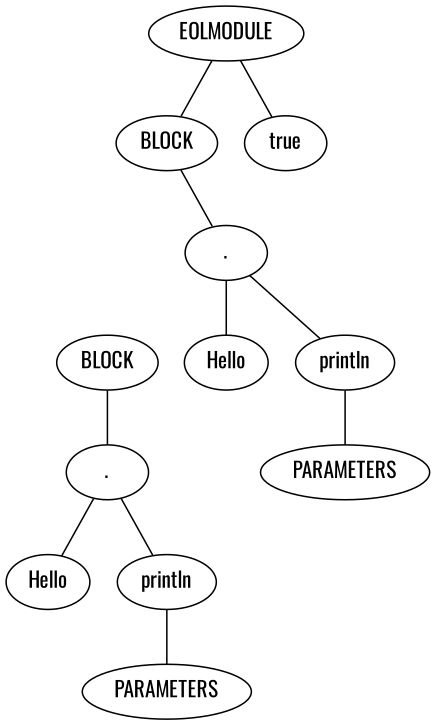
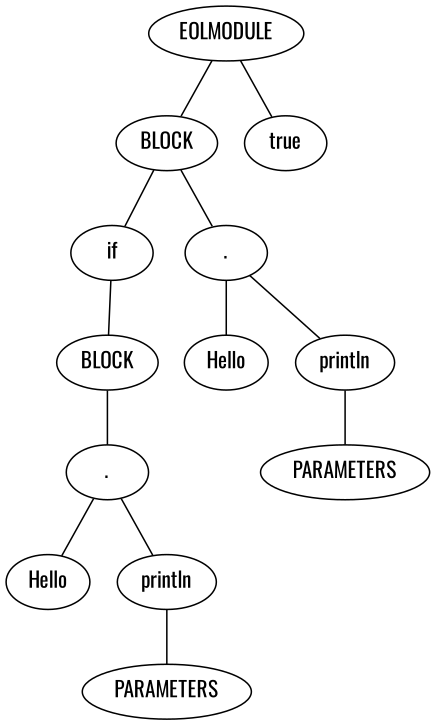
node "if": added
